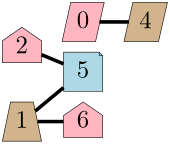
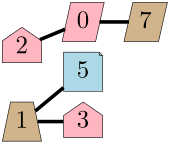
node "4": label "4" -> "7"
edge "2" -- "5": now "2" -- "0"
node "6": label "6" -> "3"
